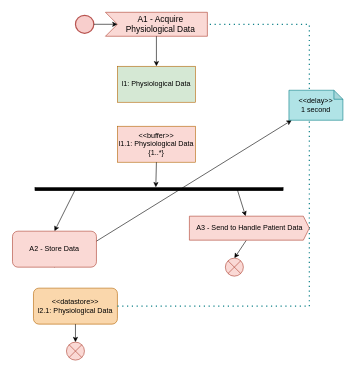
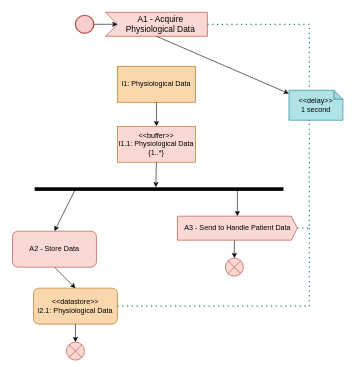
edge "A1 - Acquire Physiological Data" -> "l1: Physiological Data": now "A1 - Acquire Physiological Data" -> "<<delay>> 1 second"
node "l1: Physiological Data": fillcolor #d5e8d4 -> #fad7ac
edge "l1: Physiological Data" -> "<<buffer>> l1.1: Physiological Data {1..*}": added
edge "A2 - Store Data" -> "<<delay>> 1 second": now "A2 - Store Data" -> "<<datastore>> l2.1: Physiological Data"
node "A3 - Send to Handle Patient Data": moved (249, 228) -> (237, 228)
